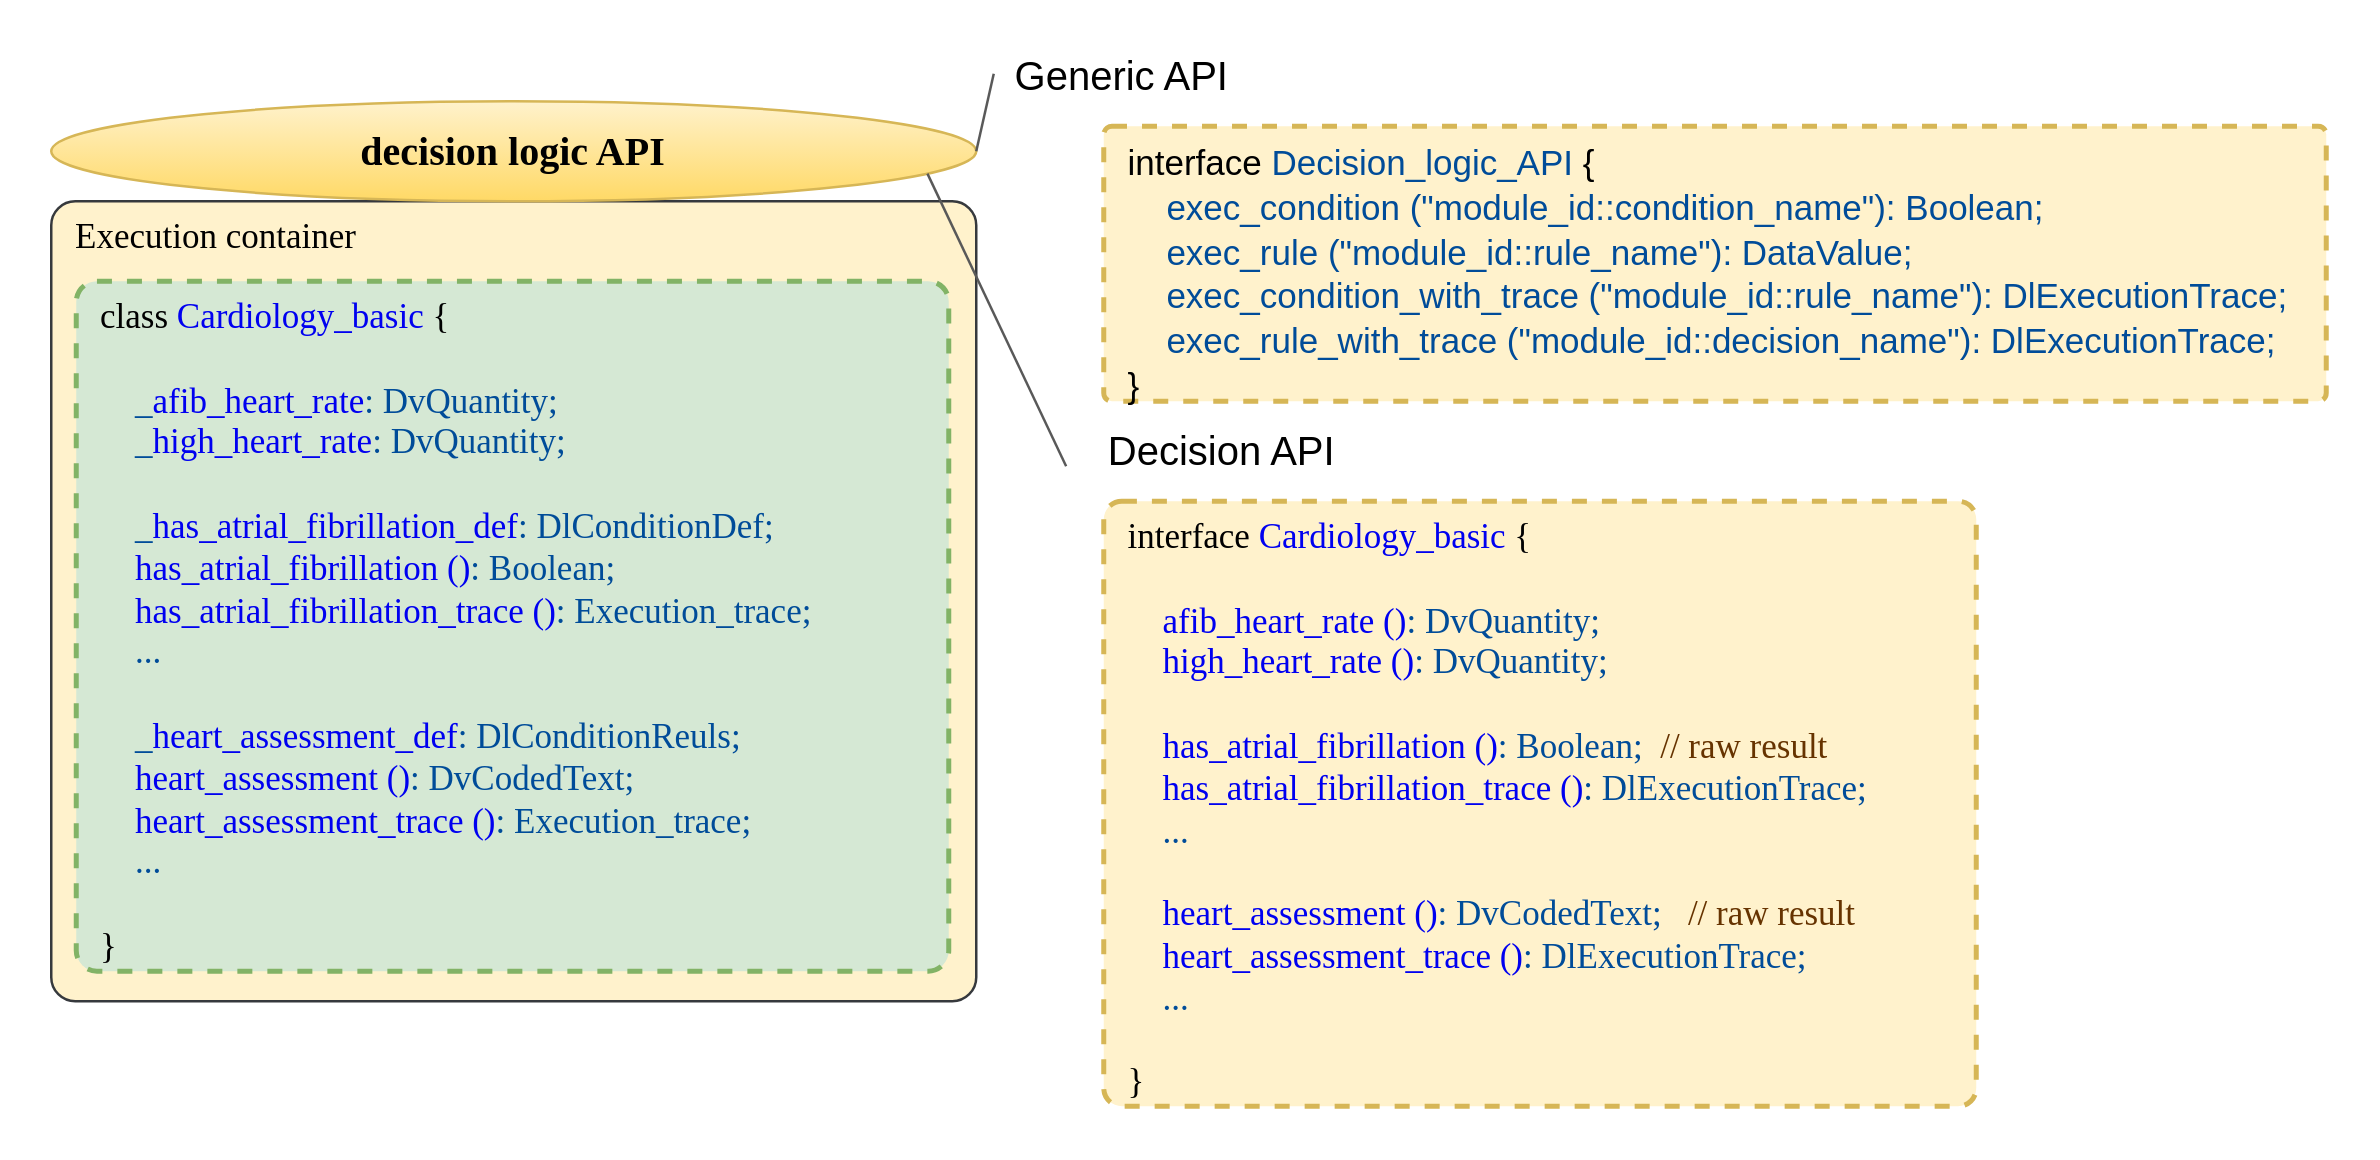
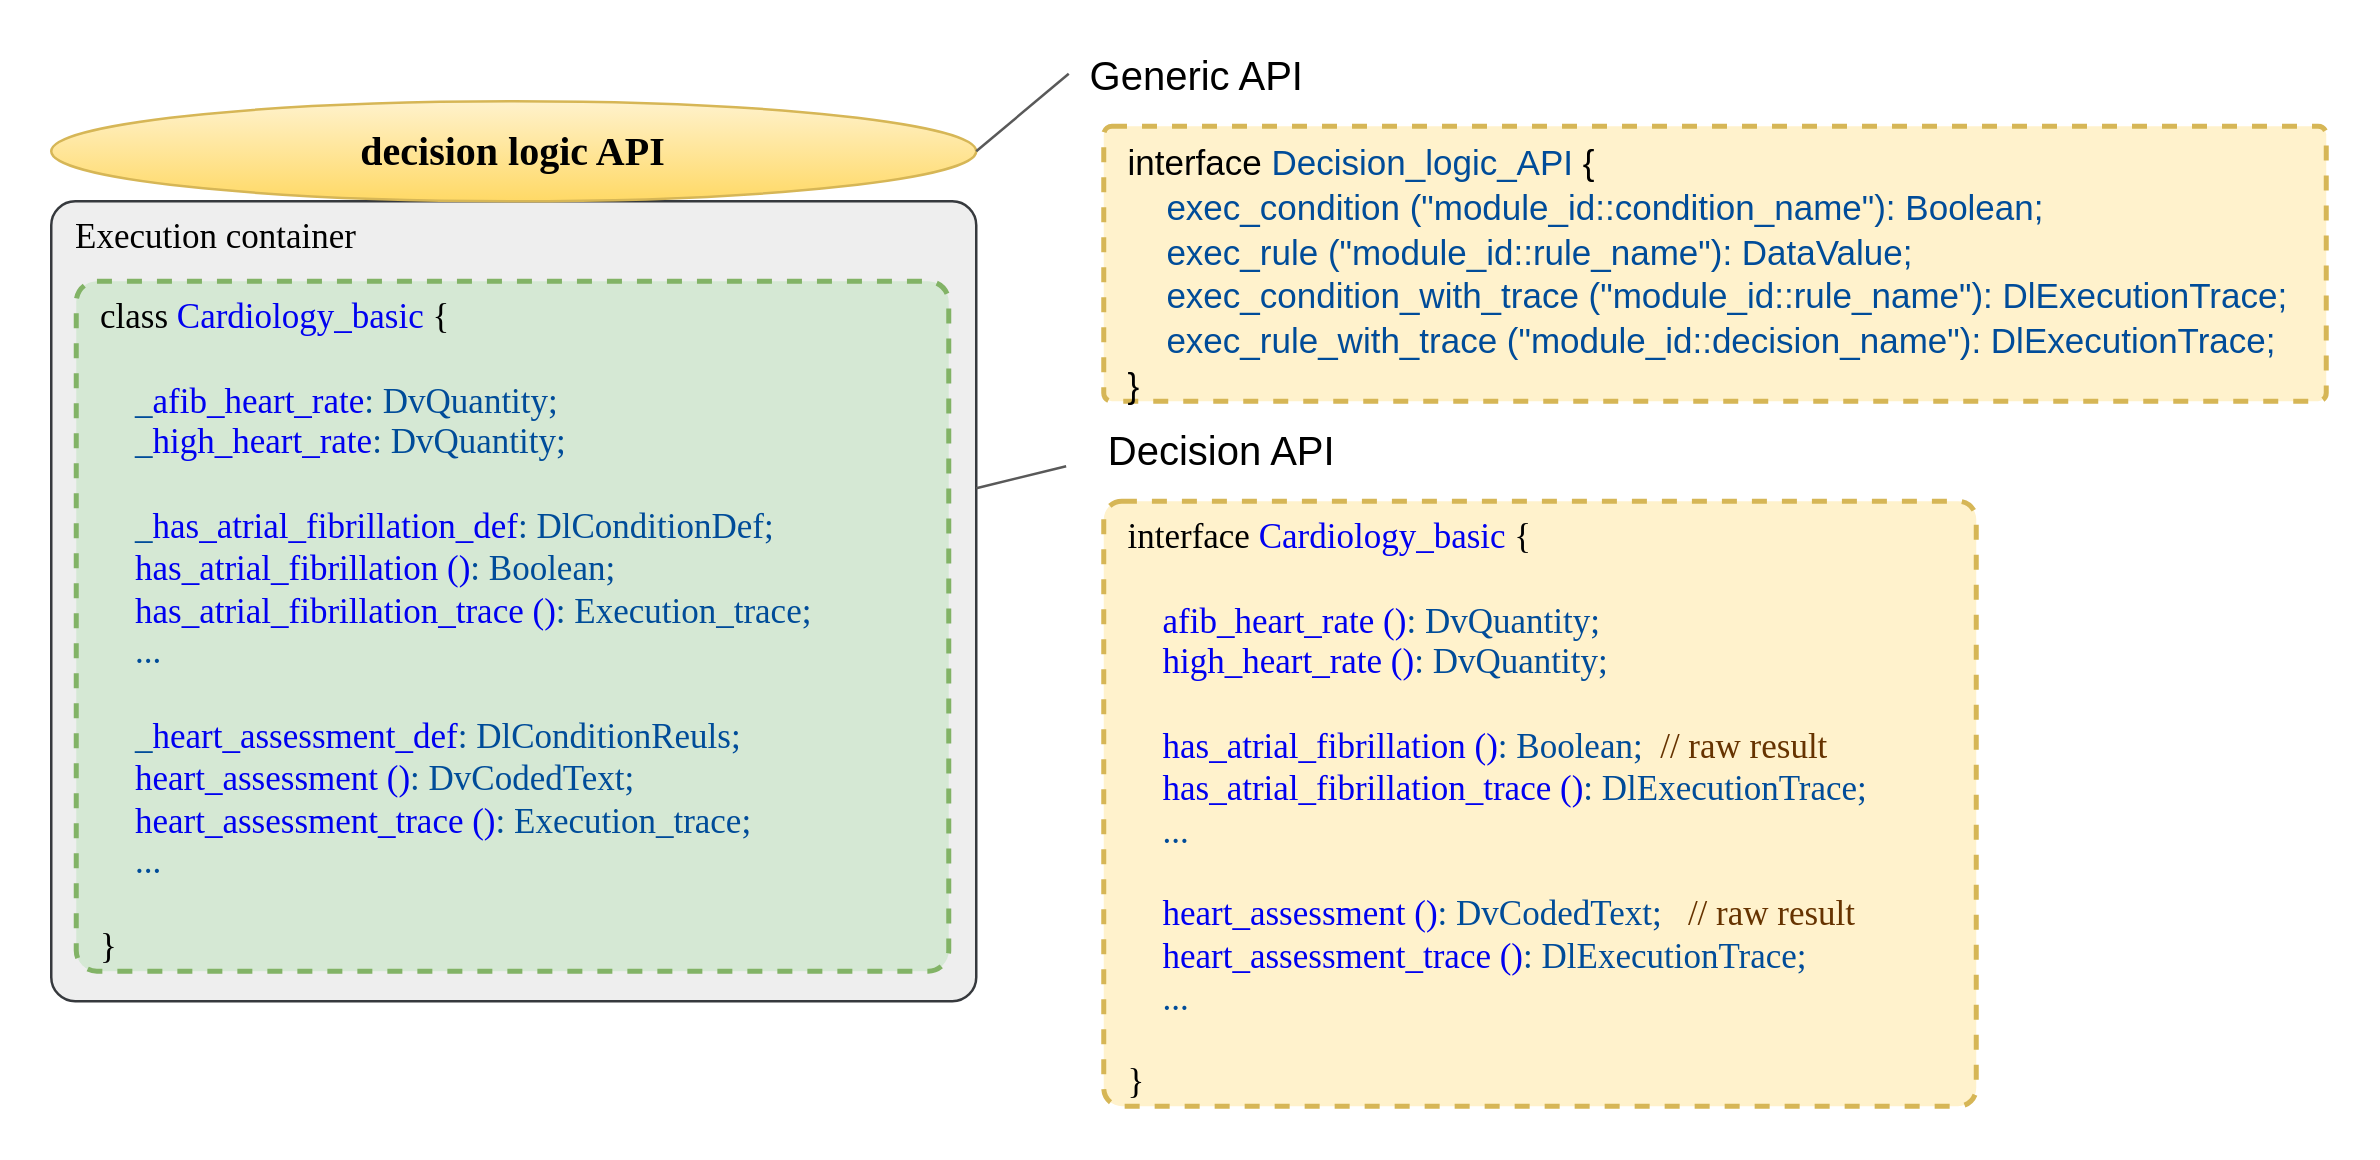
node "Generic API": moved (1121, 76) -> (1196, 76)
node "Execution container": fillcolor #fff2cc -> #eeeeee
edge "decision logic API" -- "Decision API": now "Execution container" -- "Decision API"
